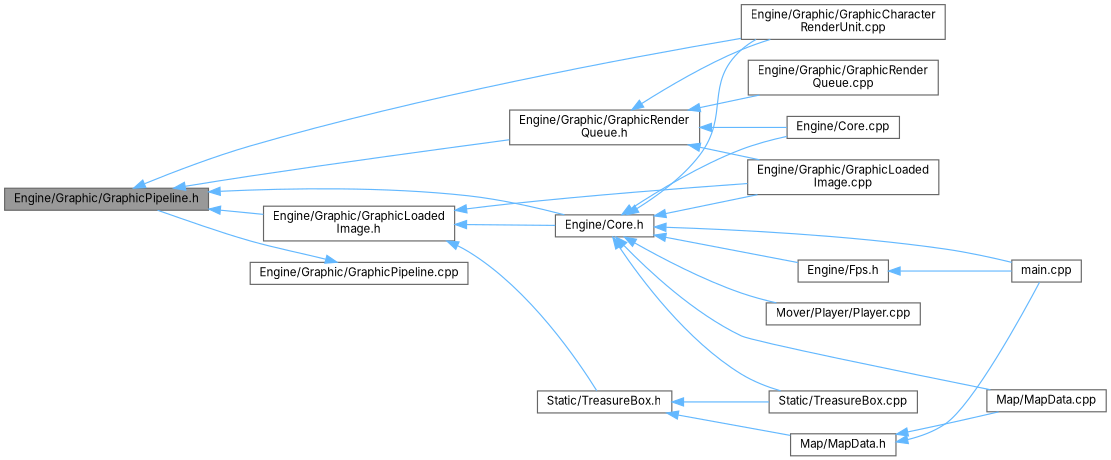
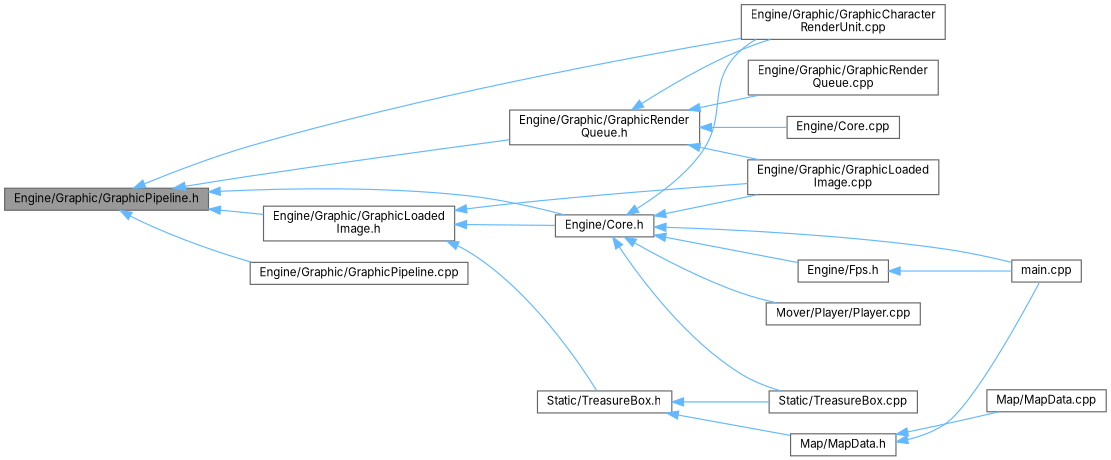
edge "Engine/Core.cpp" -> "Engine/Core.h": removed
edge "Engine/Graphic/GraphicPipeline.h" -> "Engine/Graphic/GraphicPipeline.cpp": reversed
edge "Map/MapData.cpp" -> "Engine/Core.h": removed
